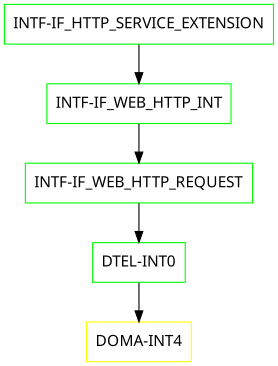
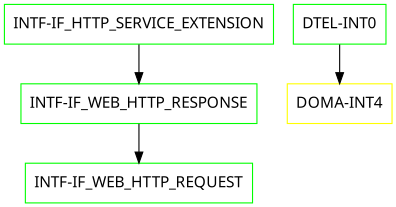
node "INTF-IF_WEB_HTTP_INT": label "INTF-IF_WEB_HTTP_INT" -> "INTF-IF_WEB_HTTP_RESPONSE"
edge "INTF-IF_WEB_HTTP_REQUEST" -> "DTEL-INT0": removed
